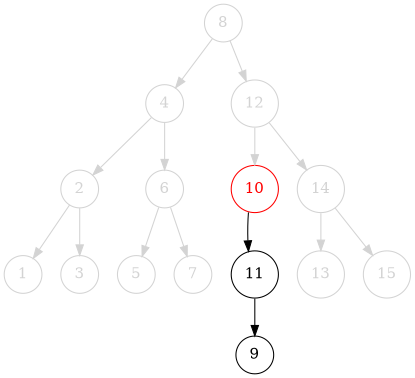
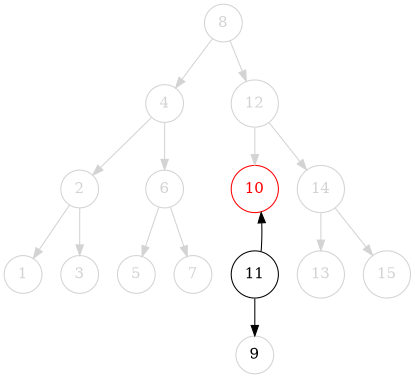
edge "10" -> "11": reversed
node "9": color black -> lightgrey
